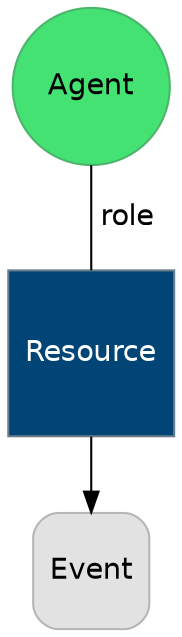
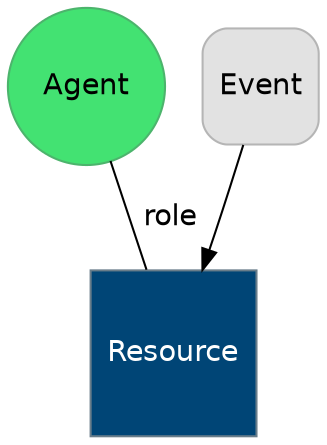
edge "Resource" -> "Event": reversed
